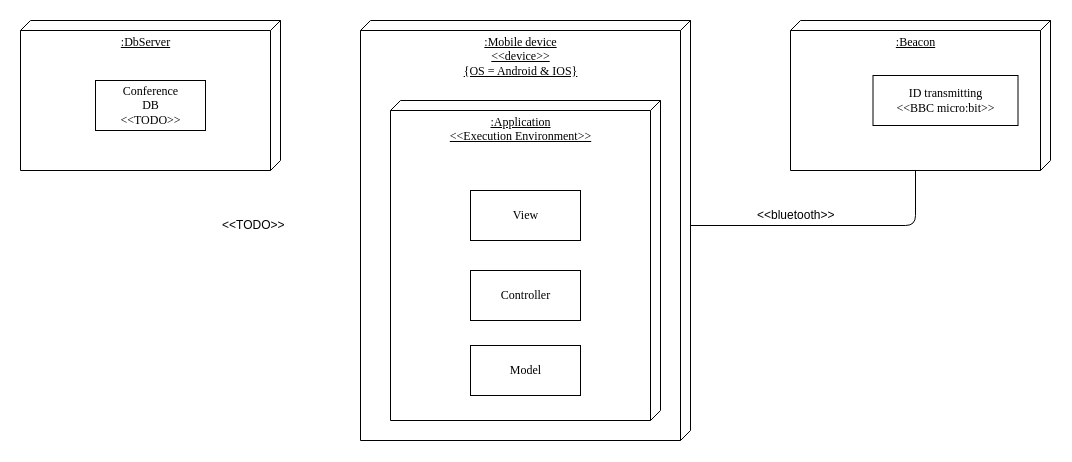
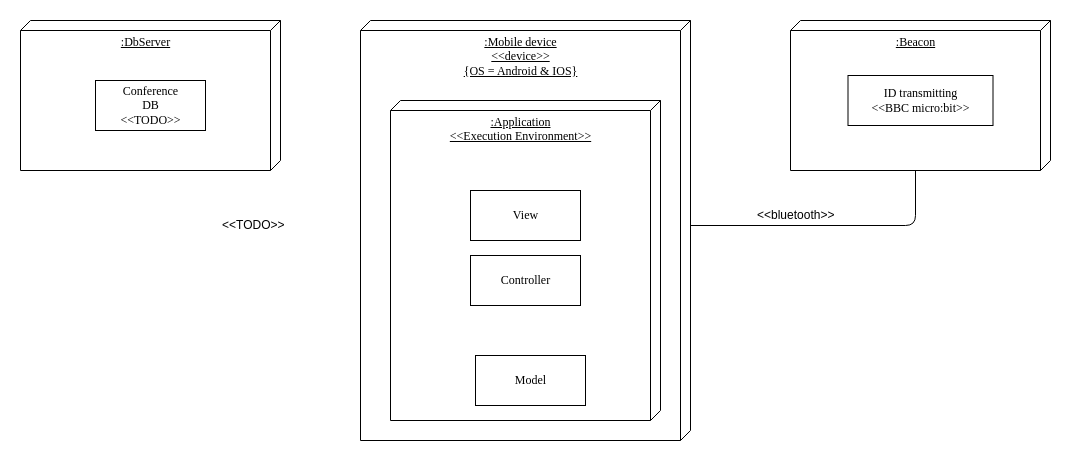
node "ID transmitting <<BBC micro:bit>>": moved (946, 101) -> (921, 101)
node "Controller": moved (526, 296) -> (526, 281)
node "Model": moved (526, 371) -> (531, 381)
